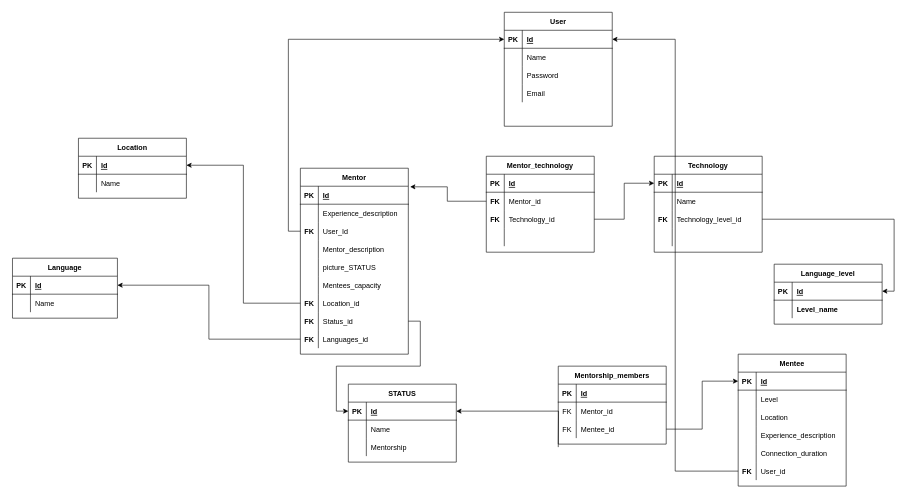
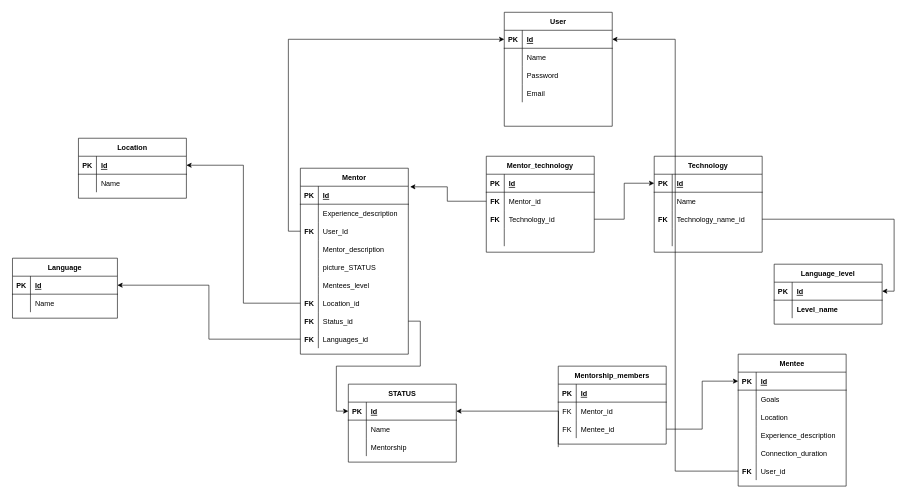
node "Technology_level_id": label "Technology_level_id" -> "Technology_name_id"
node "Mentees_capacity": label "Mentees_capacity" -> "Mentees_level"
node "Level": label "Level" -> "Goals"
